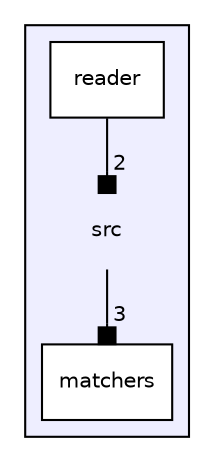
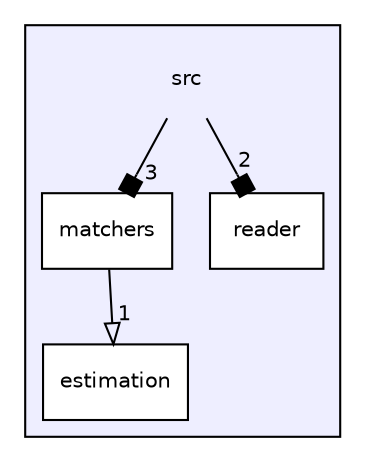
edge "reader" -> "src": reversed
node "estimation": added
